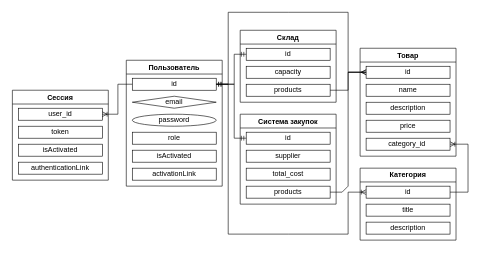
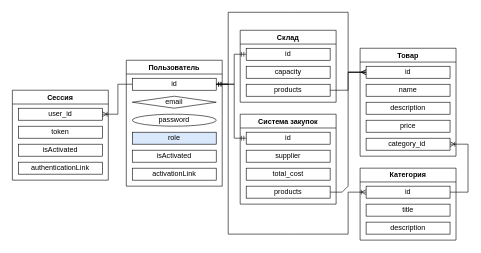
node "role": fillcolor #ffffff -> #dae8fc
